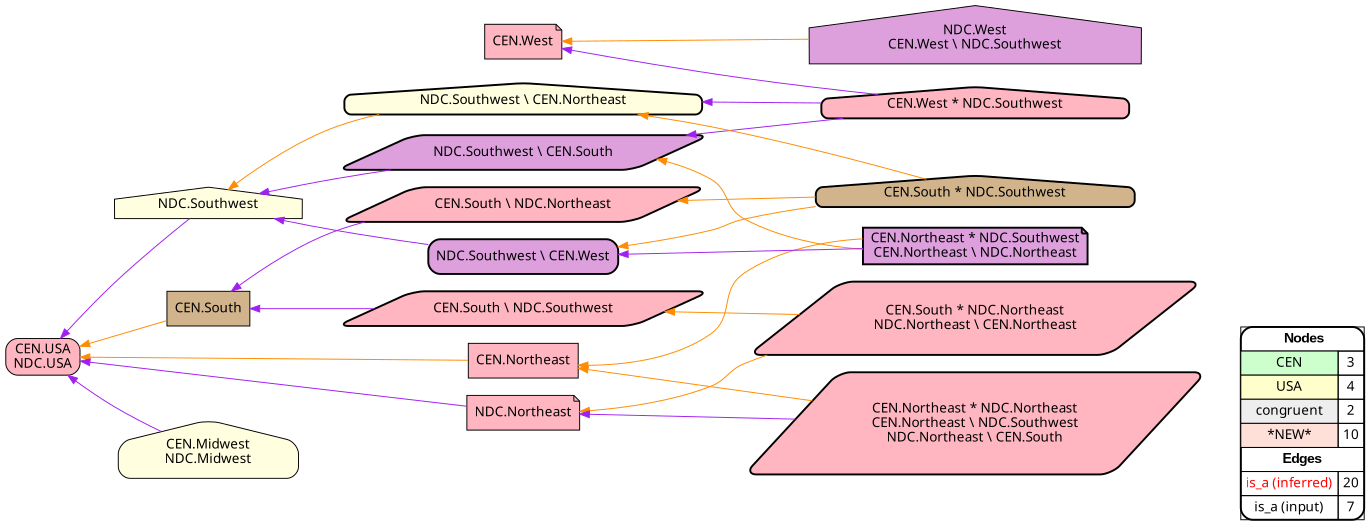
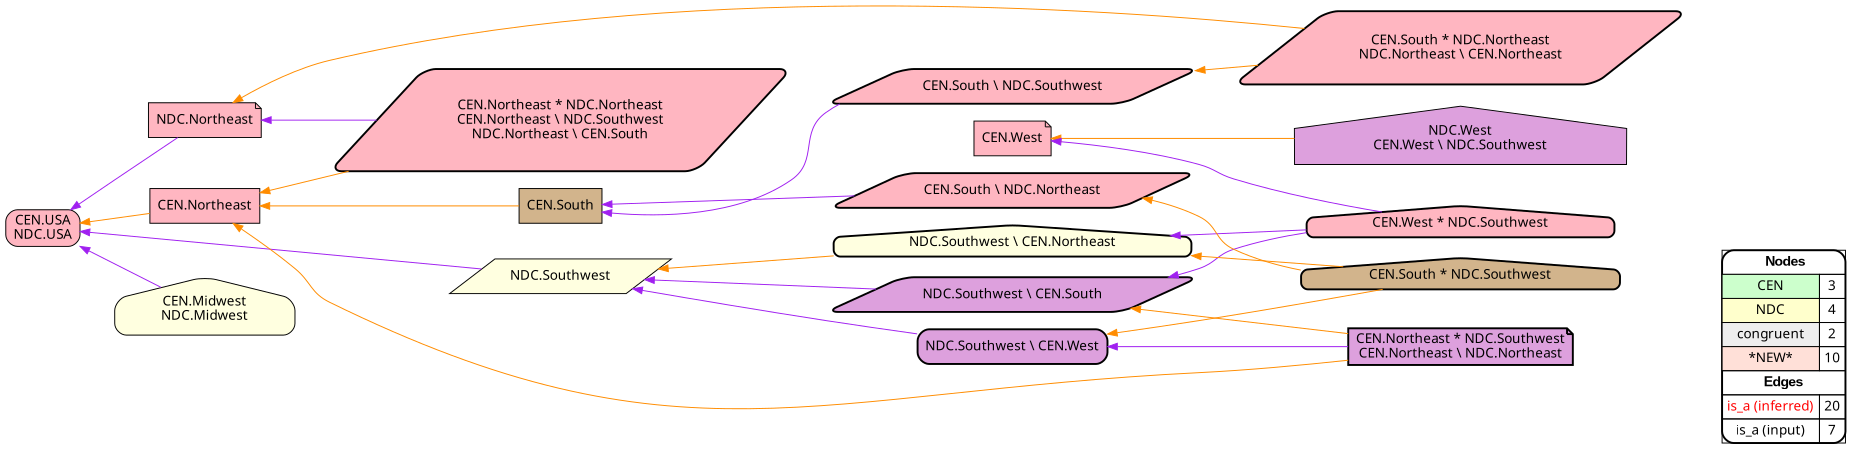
node "NDC.Southwest": shape house -> parallelogram
edge "CEN.South" -> "CEN.USA NDC.USA": now "CEN.South" -> "CEN.Northeast"
node "Nodes": text "USA" -> "NDC"
